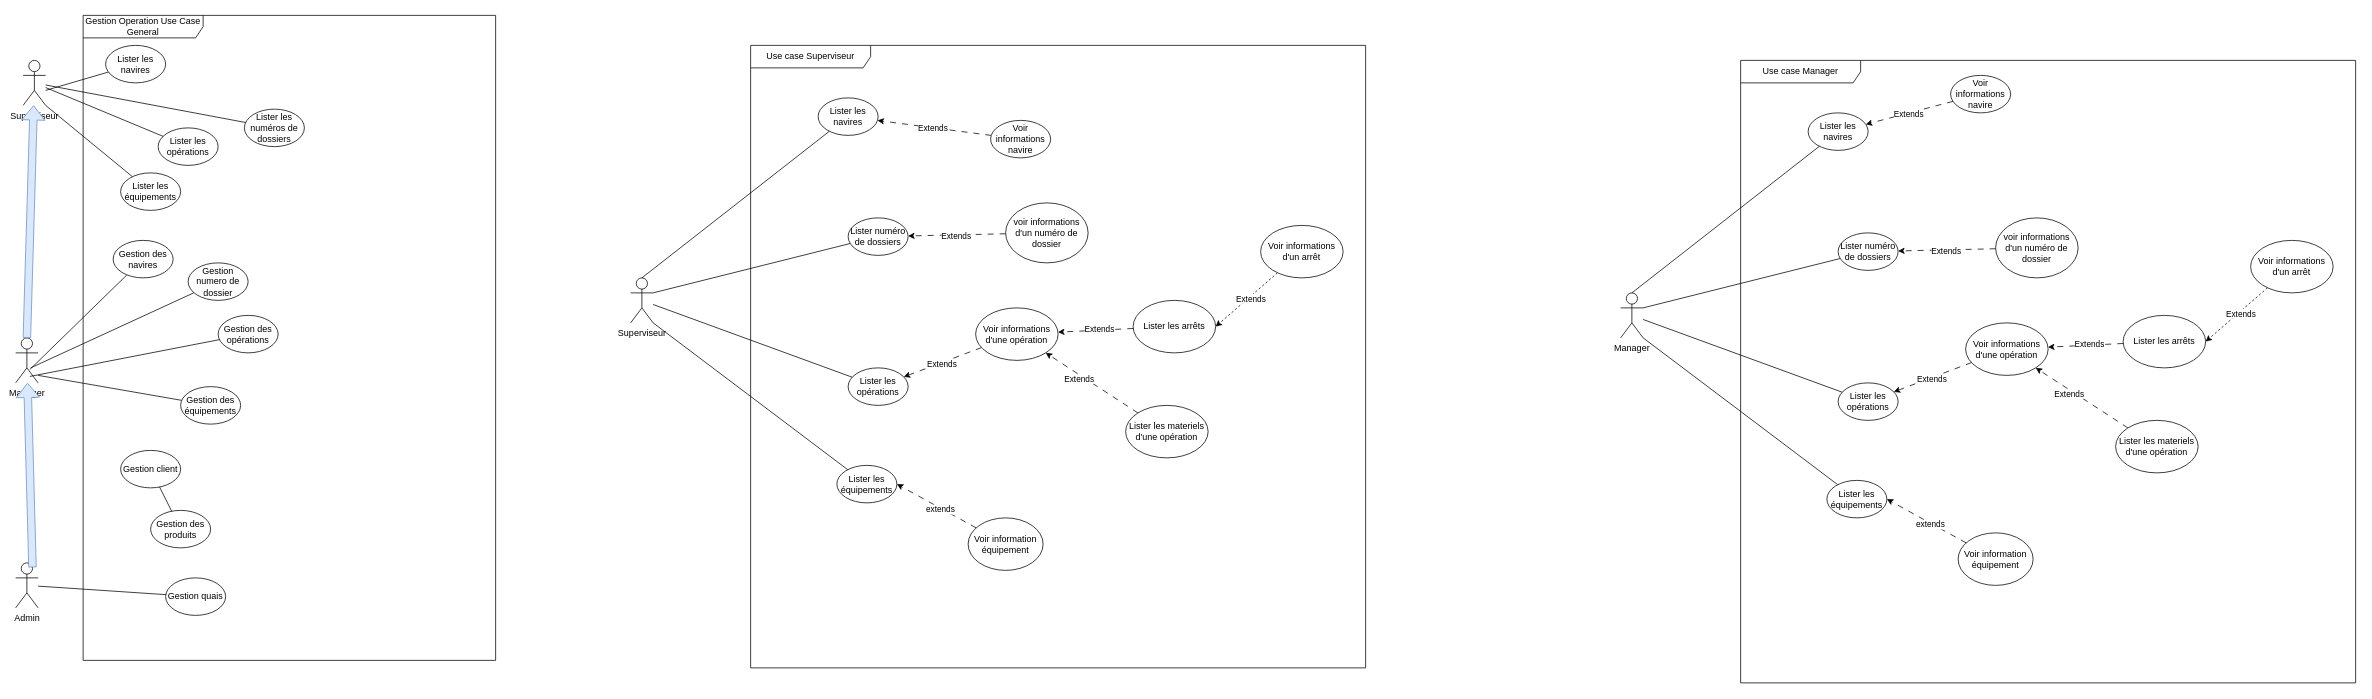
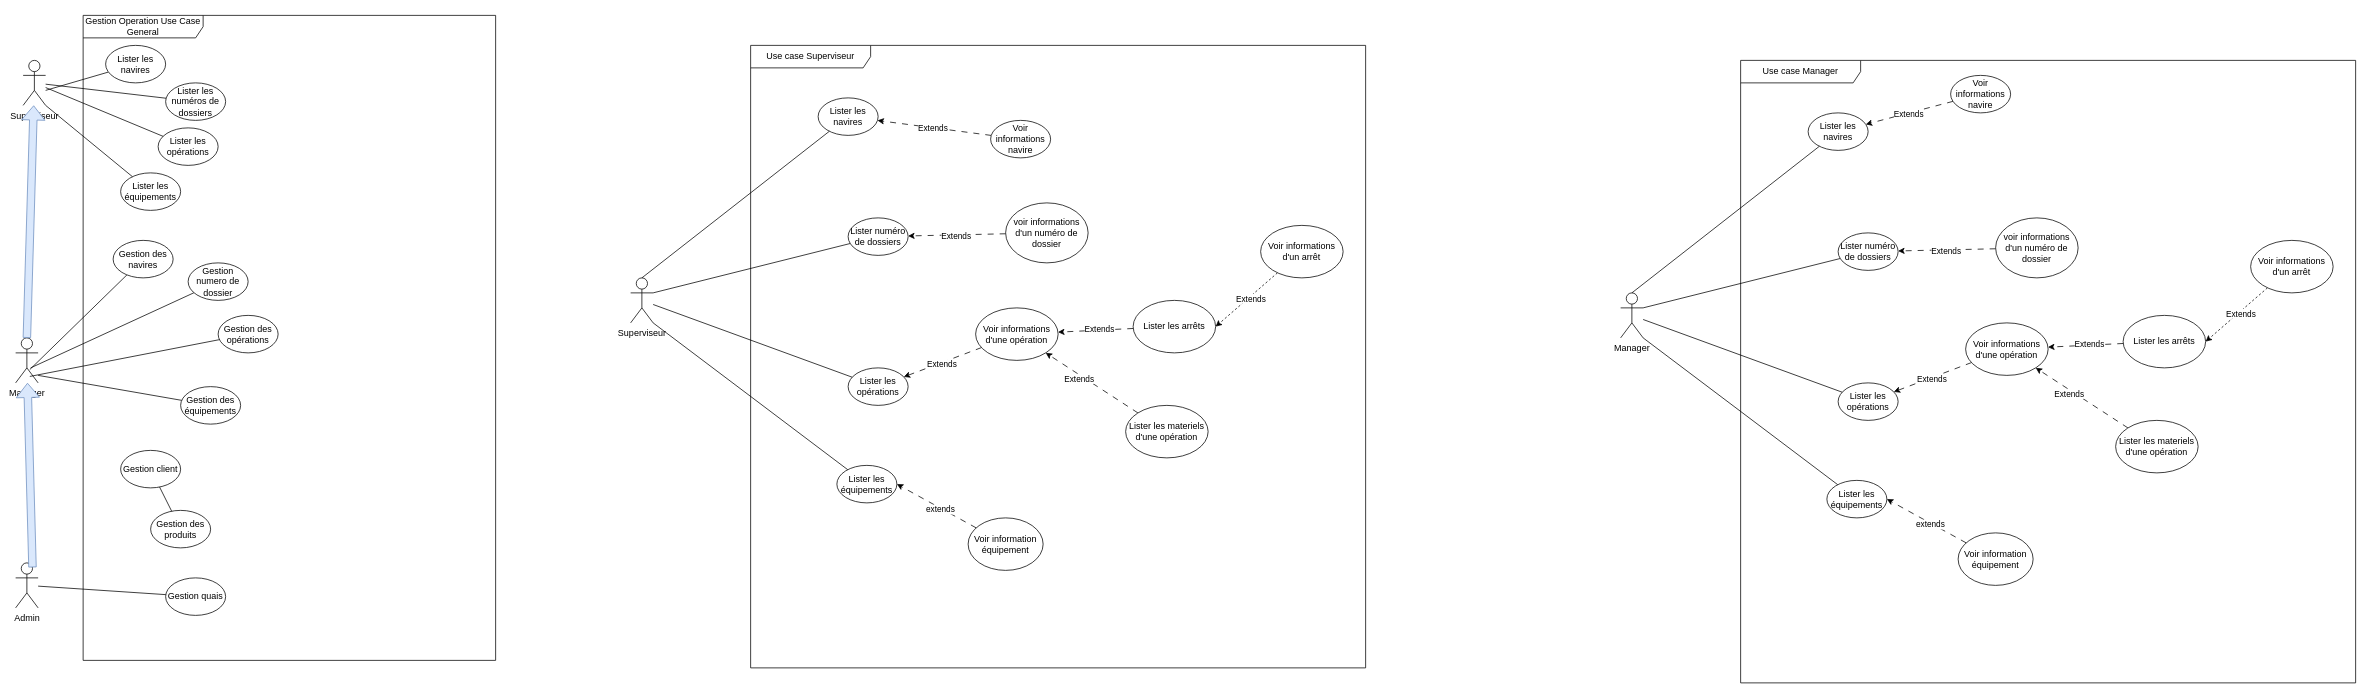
node "Lister les numéros de dossiers": moved (274, 128) -> (195, 102)
